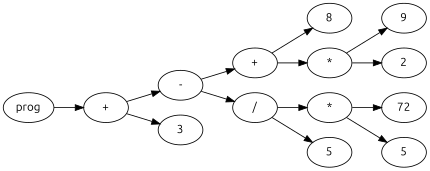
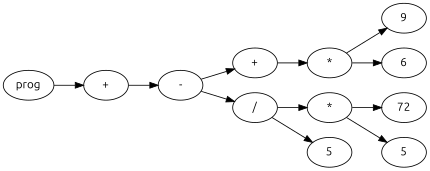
node "8": removed
node "2": label "2" -> "6"
node "3": removed
